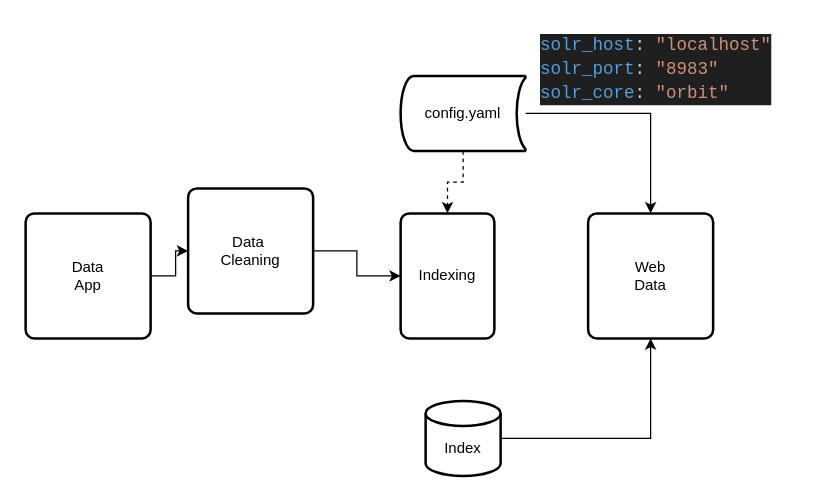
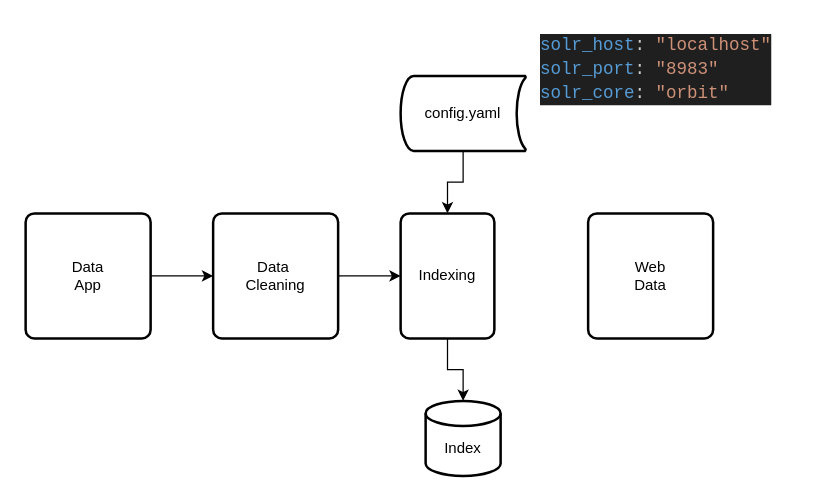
edge "config.yaml" -> "Web Data": removed
edge "config.yaml" -> "Indexing": style dashed -> solid
node "Data Cleaning": moved (251, 251) -> (276, 276)
edge "Indexing" -> "Index": added
edge "Index" -> "Web Data": removed
